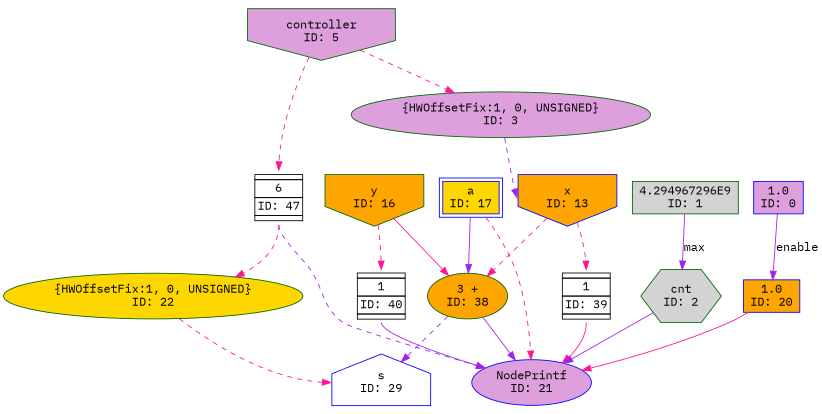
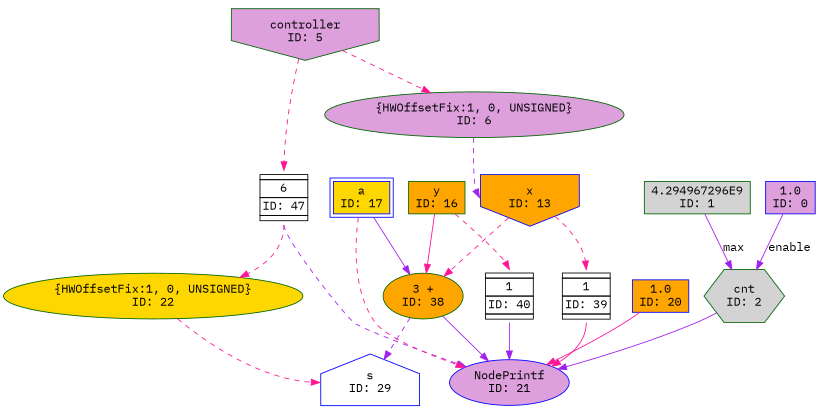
node "{HWOffsetFix:1, 0, UNSIGNED} ID: 3": label "{HWOffsetFix:1, 0, UNSIGNED} ID: 3" -> "{HWOffsetFix:1, 0, UNSIGNED} ID: 6"
node "y ID: 16": shape invhouse -> box
edge "1.0 ID: 0" -> "1.0 ID: 20": now "1.0 ID: 0" -> "cnt ID: 2"
